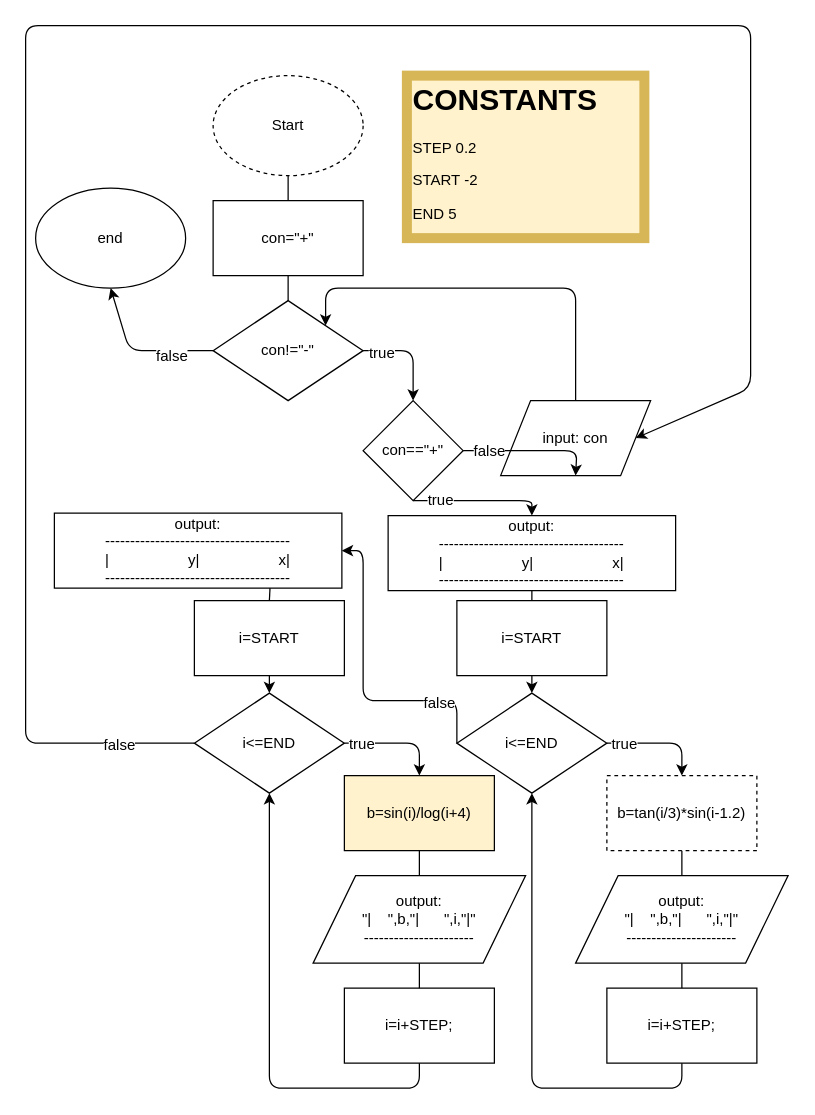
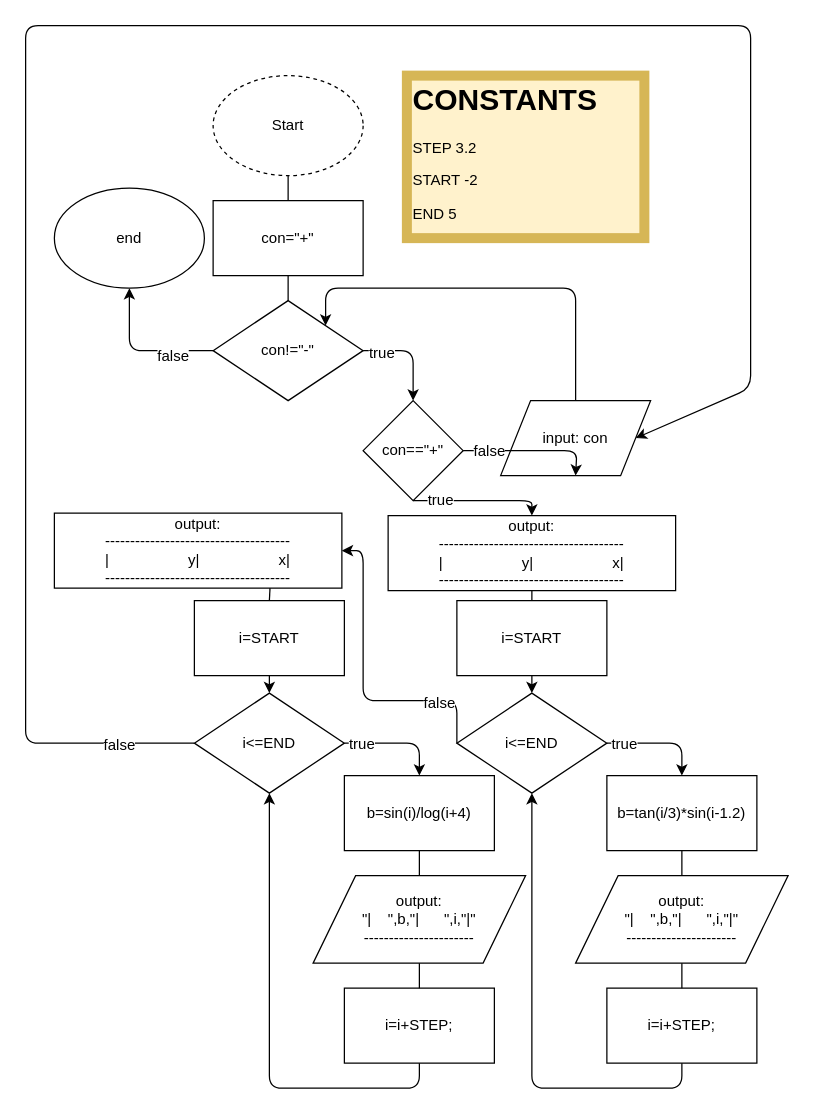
node "CONSTANTSSTEP 0.2 START -2 END 5": label "CONSTANTSSTEP 0.2 START -2 END 5" -> "CONSTANTSSTEP 3.2 START -2 END 5"
node "end": moved (111, 238) -> (129, 238)
node "b=sin(i)/log(i+4)": fillcolor #fff2cc -> #ffffff
node "b=tan(i/3)*sin(i-1.2)": style dashed -> solid
